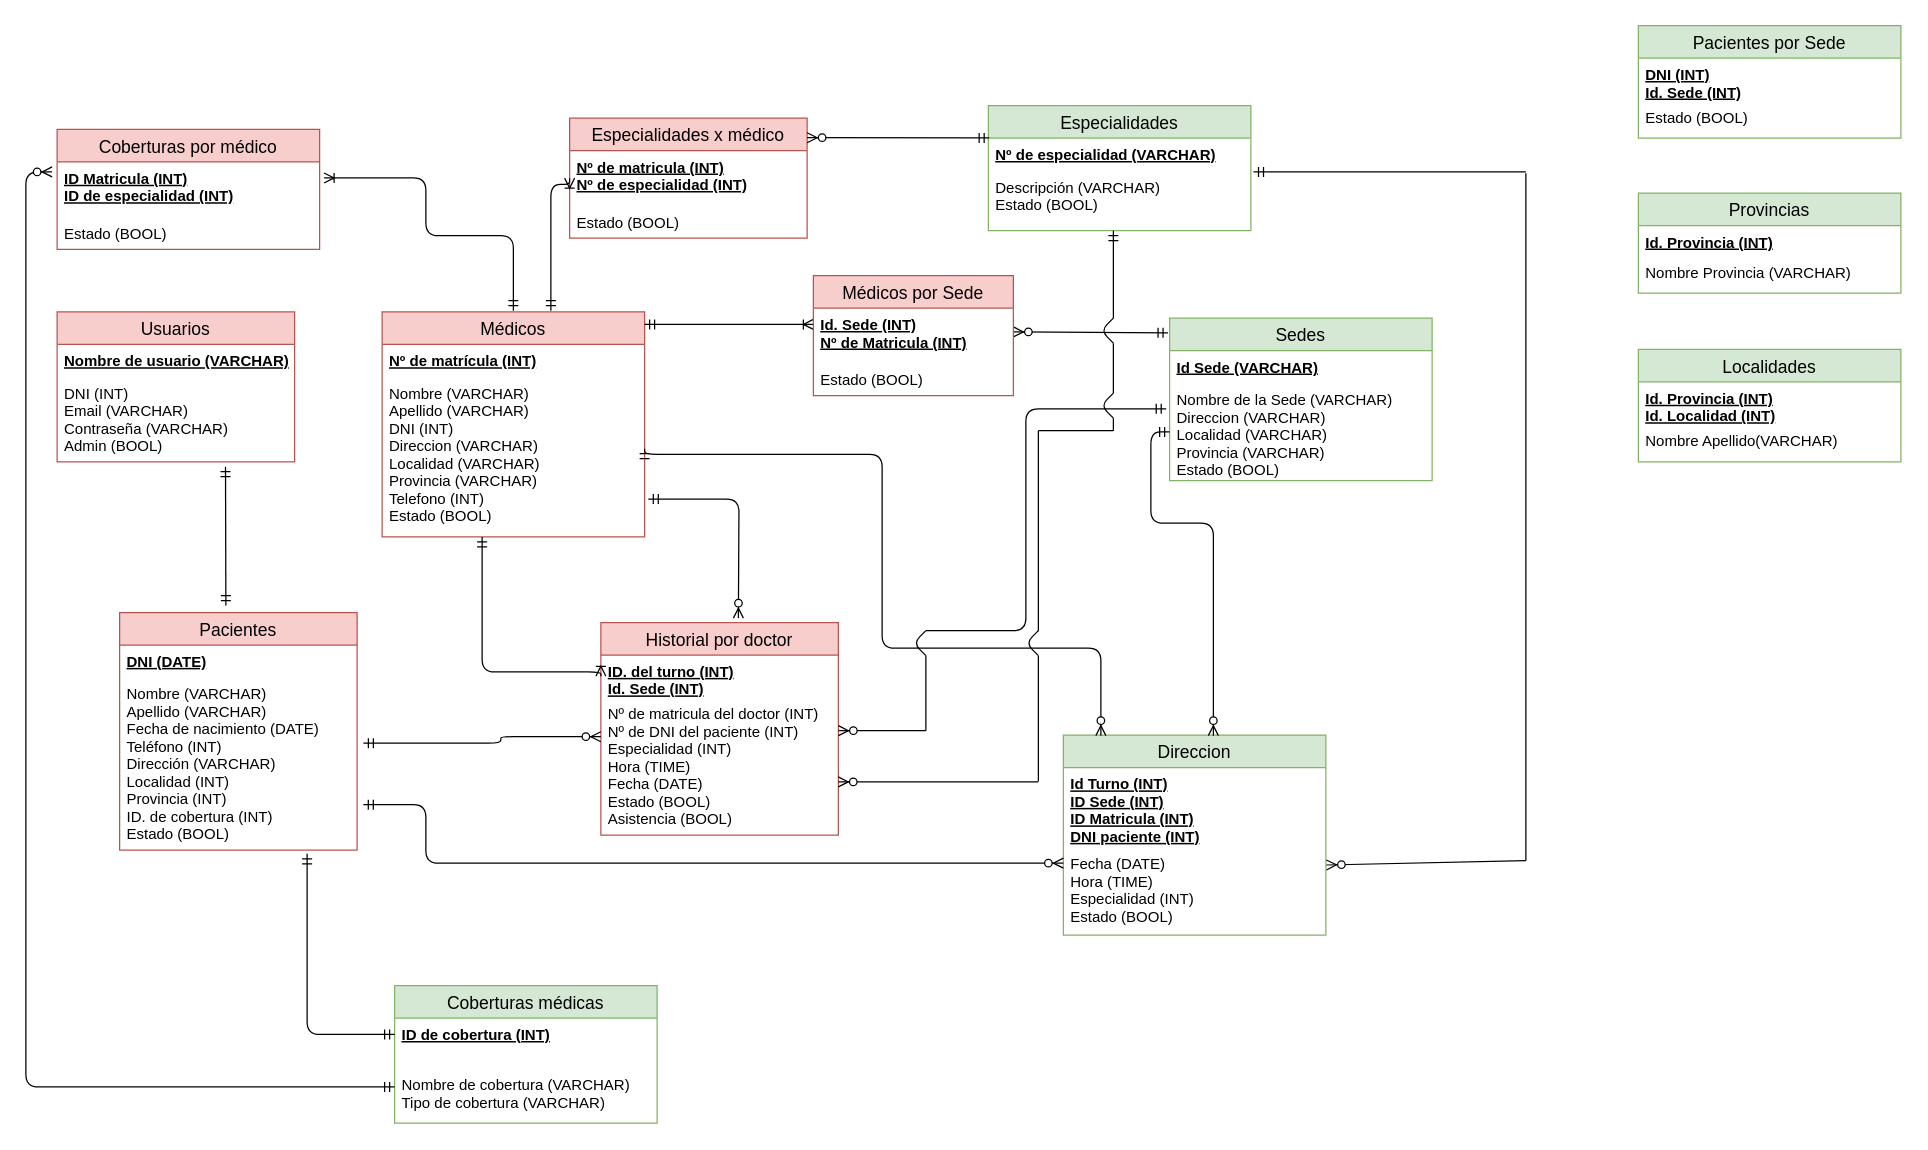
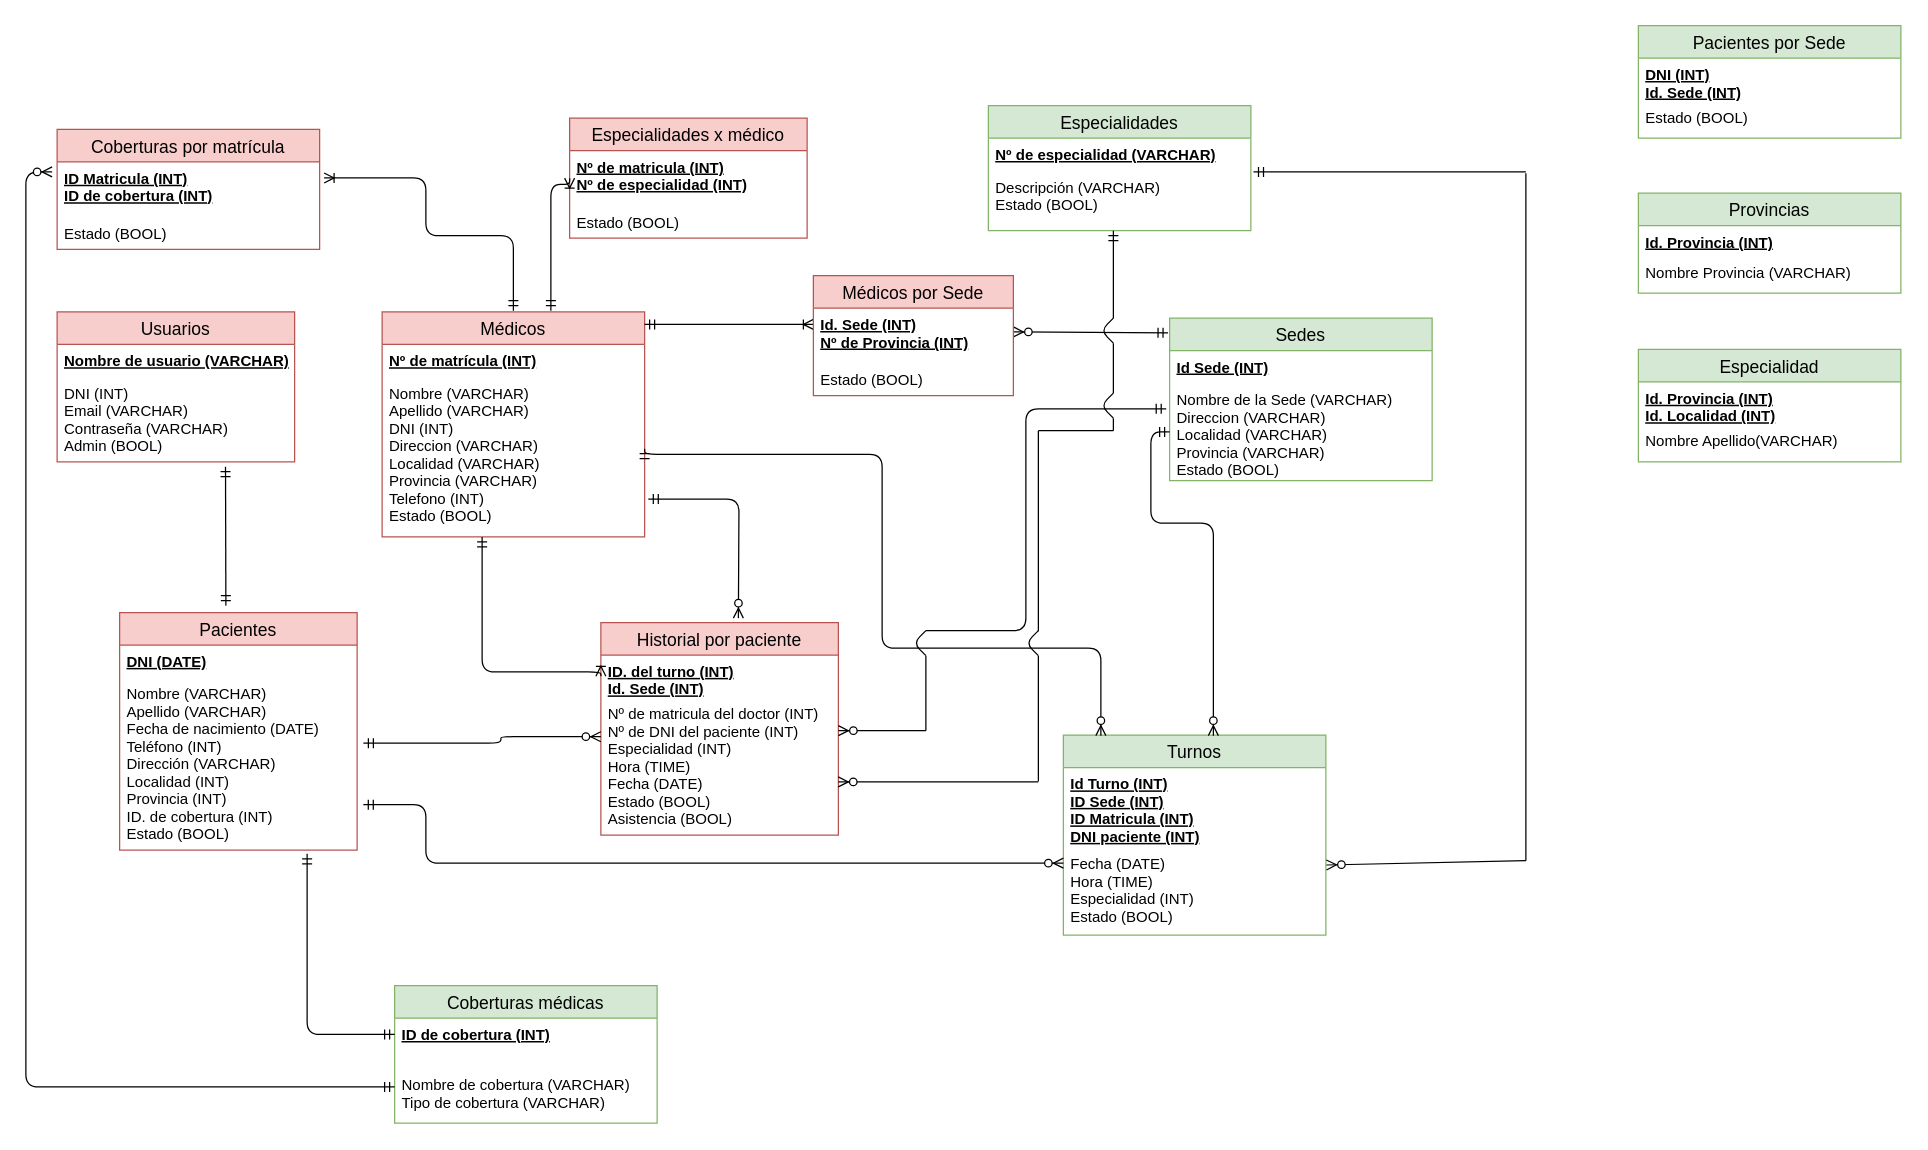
edge "Nº de especialidad (VARCHAR)" -- "Especialidades x médico": removed
node "Coberturas por médico": label "Coberturas por médico" -> "Coberturas por matrícula"
node "ID Matricula (INT) ID de especialidad (INT)": label "ID Matricula (INT) ID de especialidad (INT)" -> "ID Matricula (INT) ID de cobertura (INT)"
node "Id. Sede (INT) Nº de Matricula (INT)": label "Id. Sede (INT) Nº de Matricula (INT)" -> "Id. Sede (INT) Nº de Provincia (INT)"
node "Localidades": label "Localidades" -> "Especialidad"
node "Id Sede (VARCHAR)": label "Id Sede (VARCHAR)" -> "Id Sede (INT)"
node "Historial por doctor": label "Historial por doctor" -> "Historial por paciente"
node "Direccion": label "Direccion" -> "Turnos"
